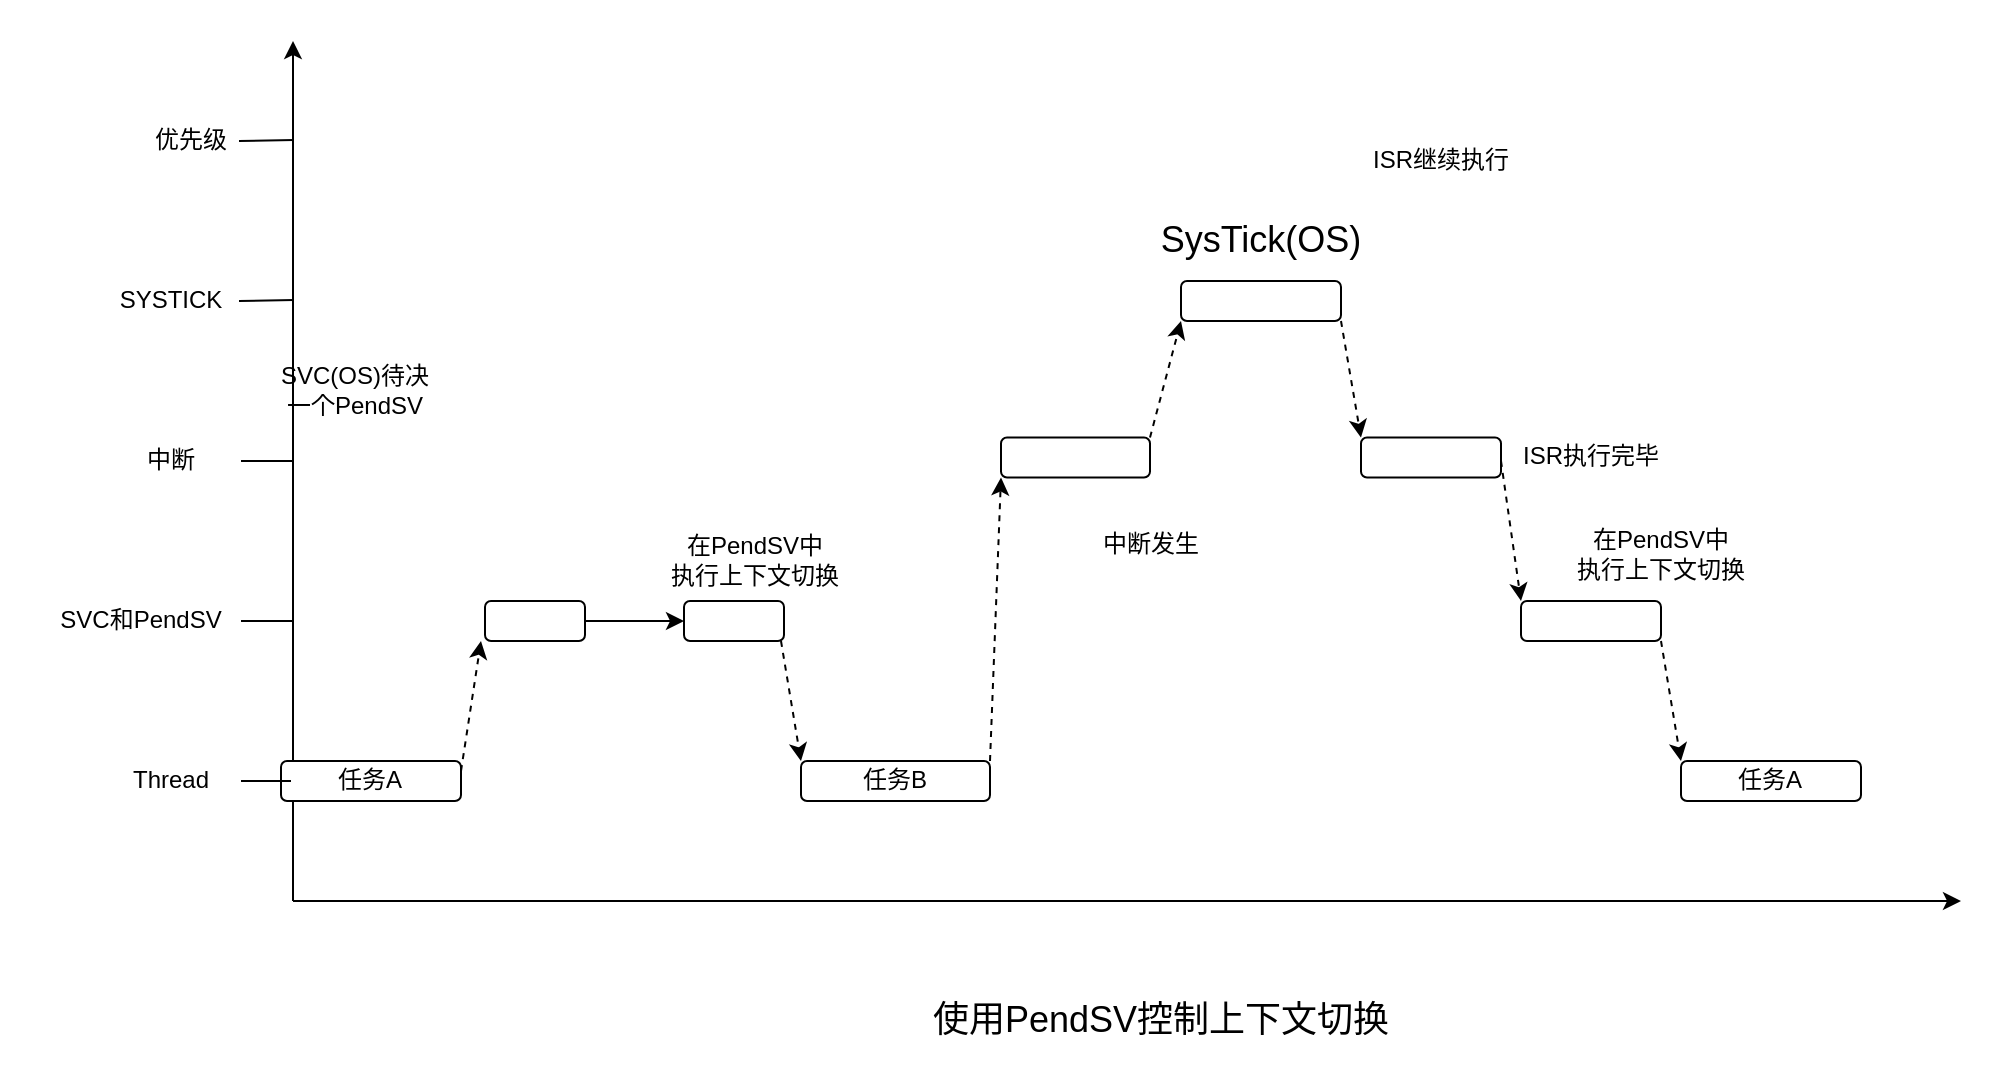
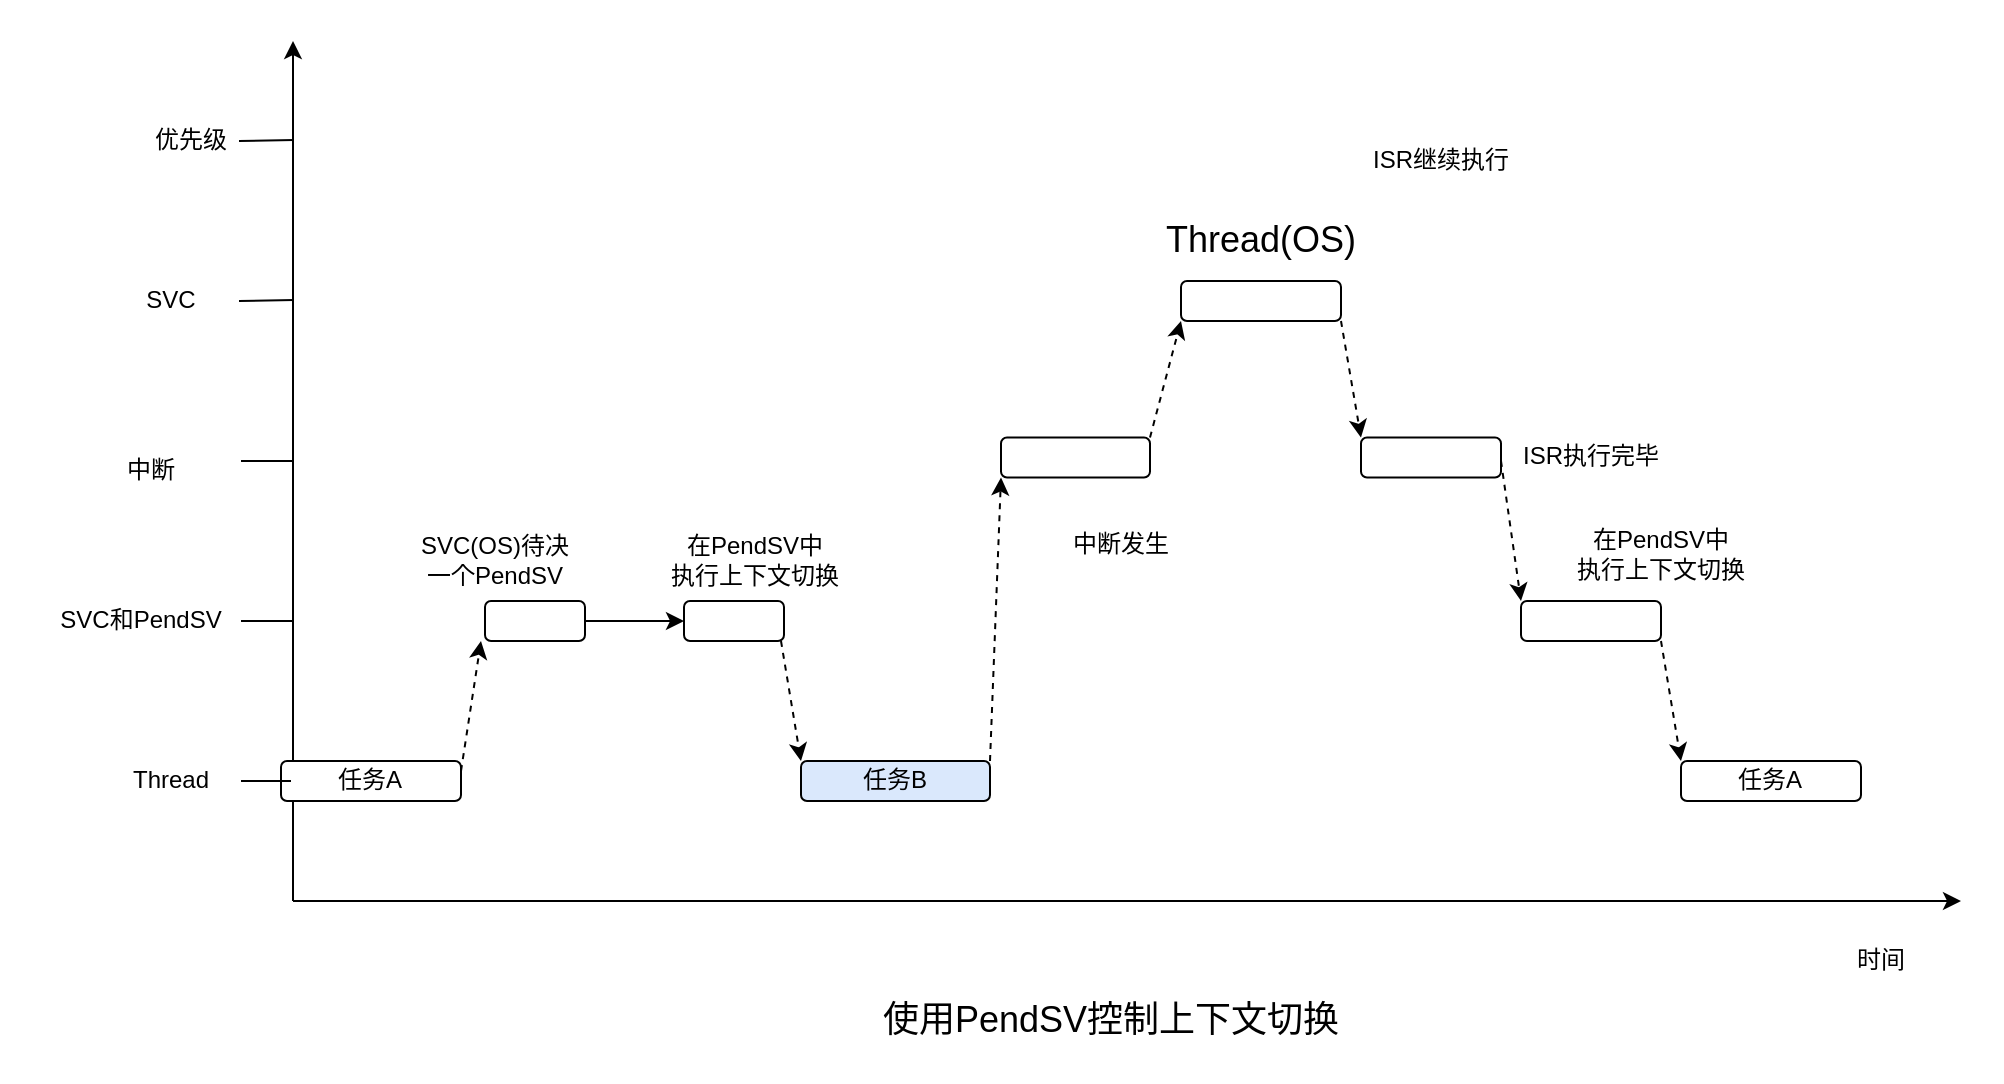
node "SysTick(OS)": label "SysTick(OS)" -> "Thread(OS)"
node "SYSTICK": label "SYSTICK" -> "SVC"
node "SVC(OS)待决 一个PendSV": moved (355, 391) -> (495, 561)
node "中断": moved (171, 461) -> (151, 471)
node "中断发生": moved (1151, 545) -> (1121, 545)
node "任务B": fillcolor #ffffff -> #dae8fc
node "时间": added
node "使用PendSV控制上下文切换": moved (1161, 1021) -> (1111, 1021)
